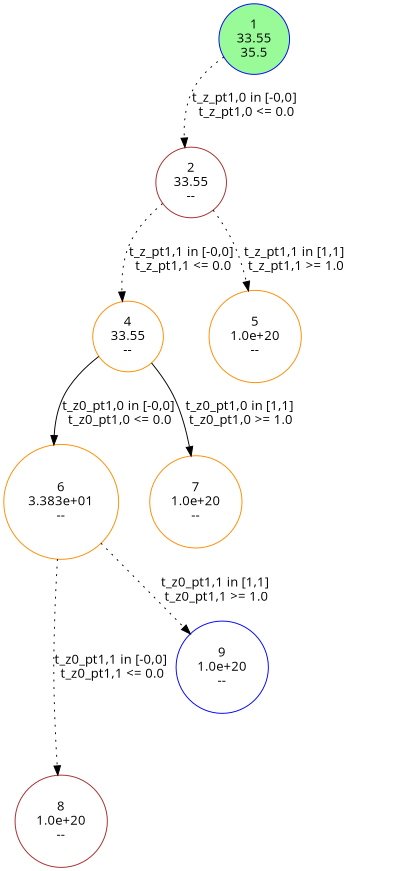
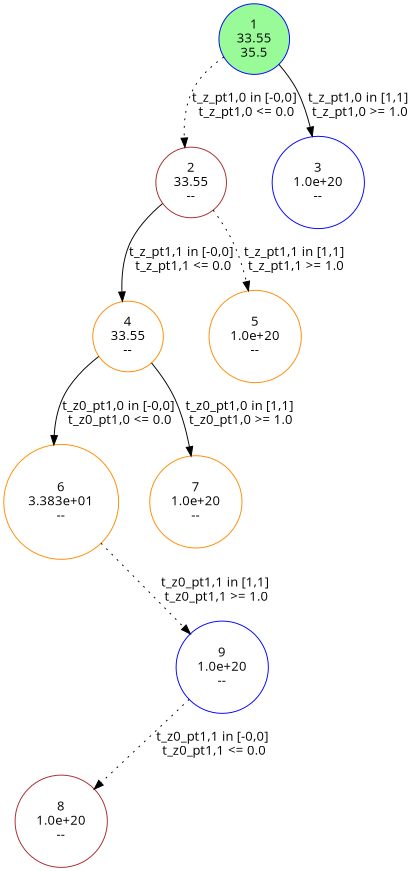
node "3 1.0e+20 --": added
edge "2 33.55 --" -> "4 33.55 --": style dotted -> solid
edge "6 3.383e+01 --" -> "8 1.0e+20 --": now "9 1.0e+20 --" -> "8 1.0e+20 --"
